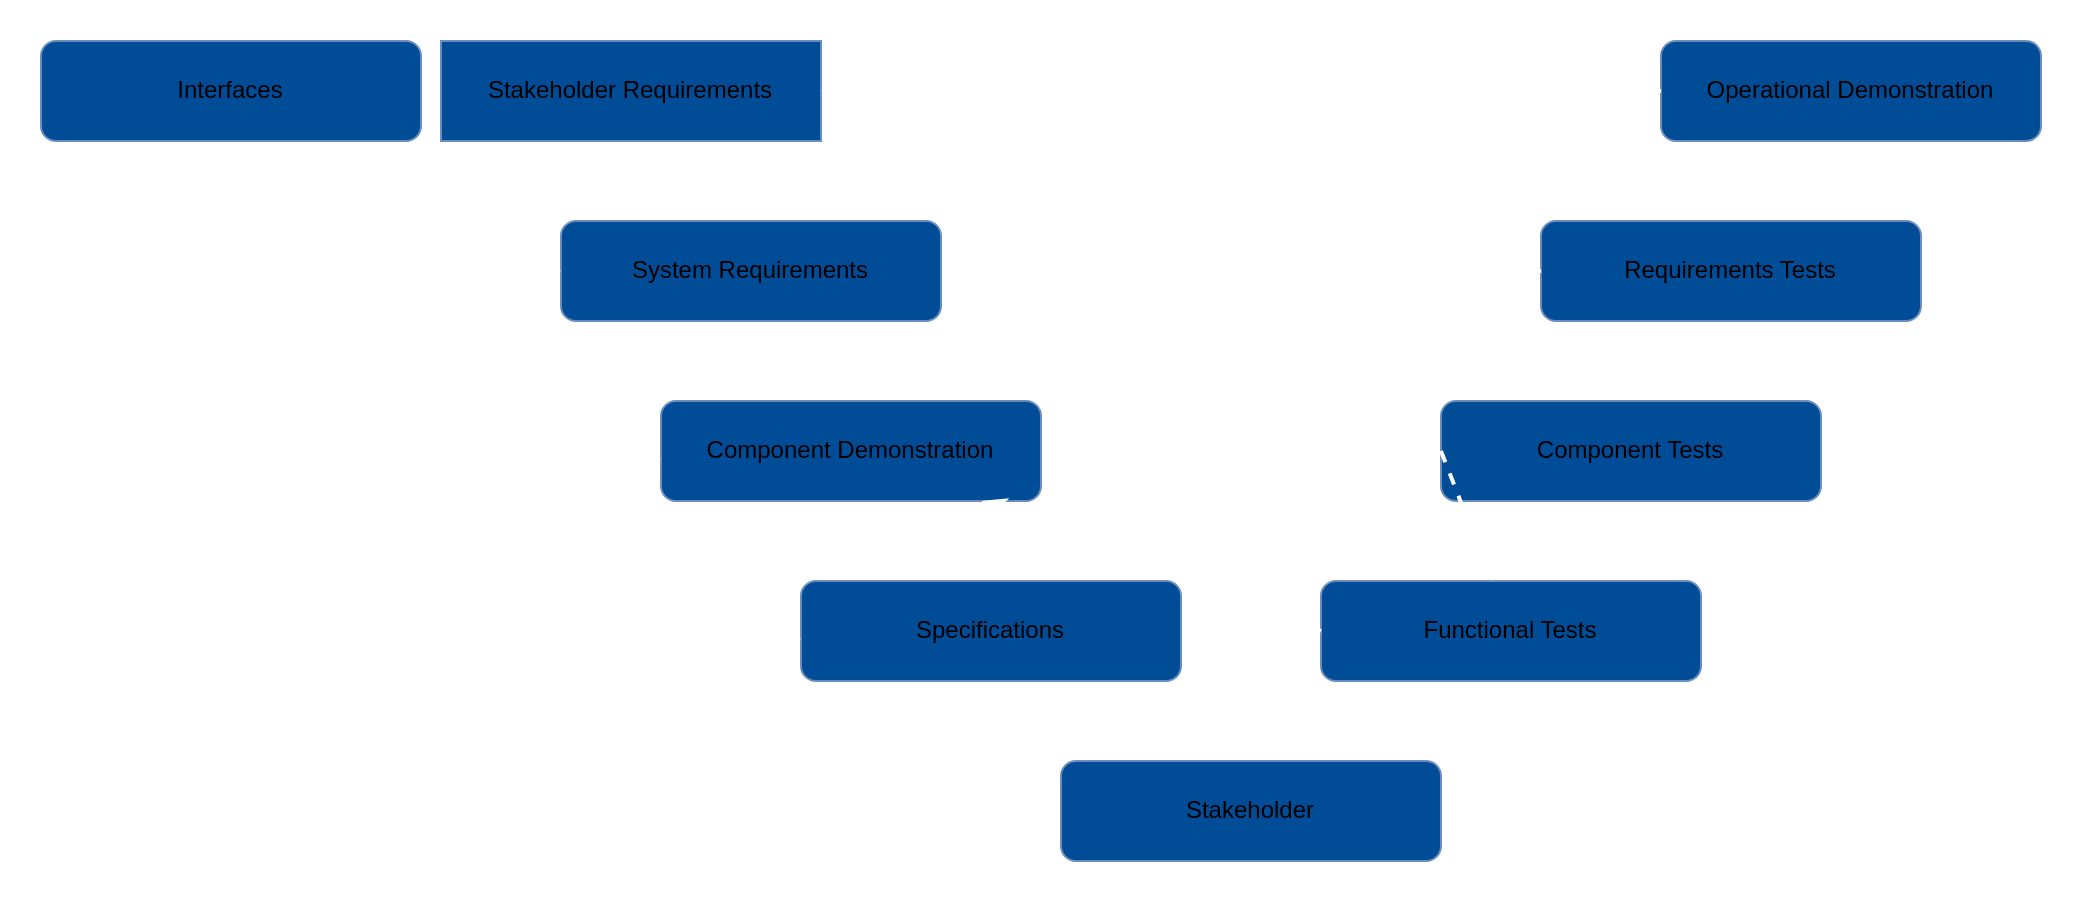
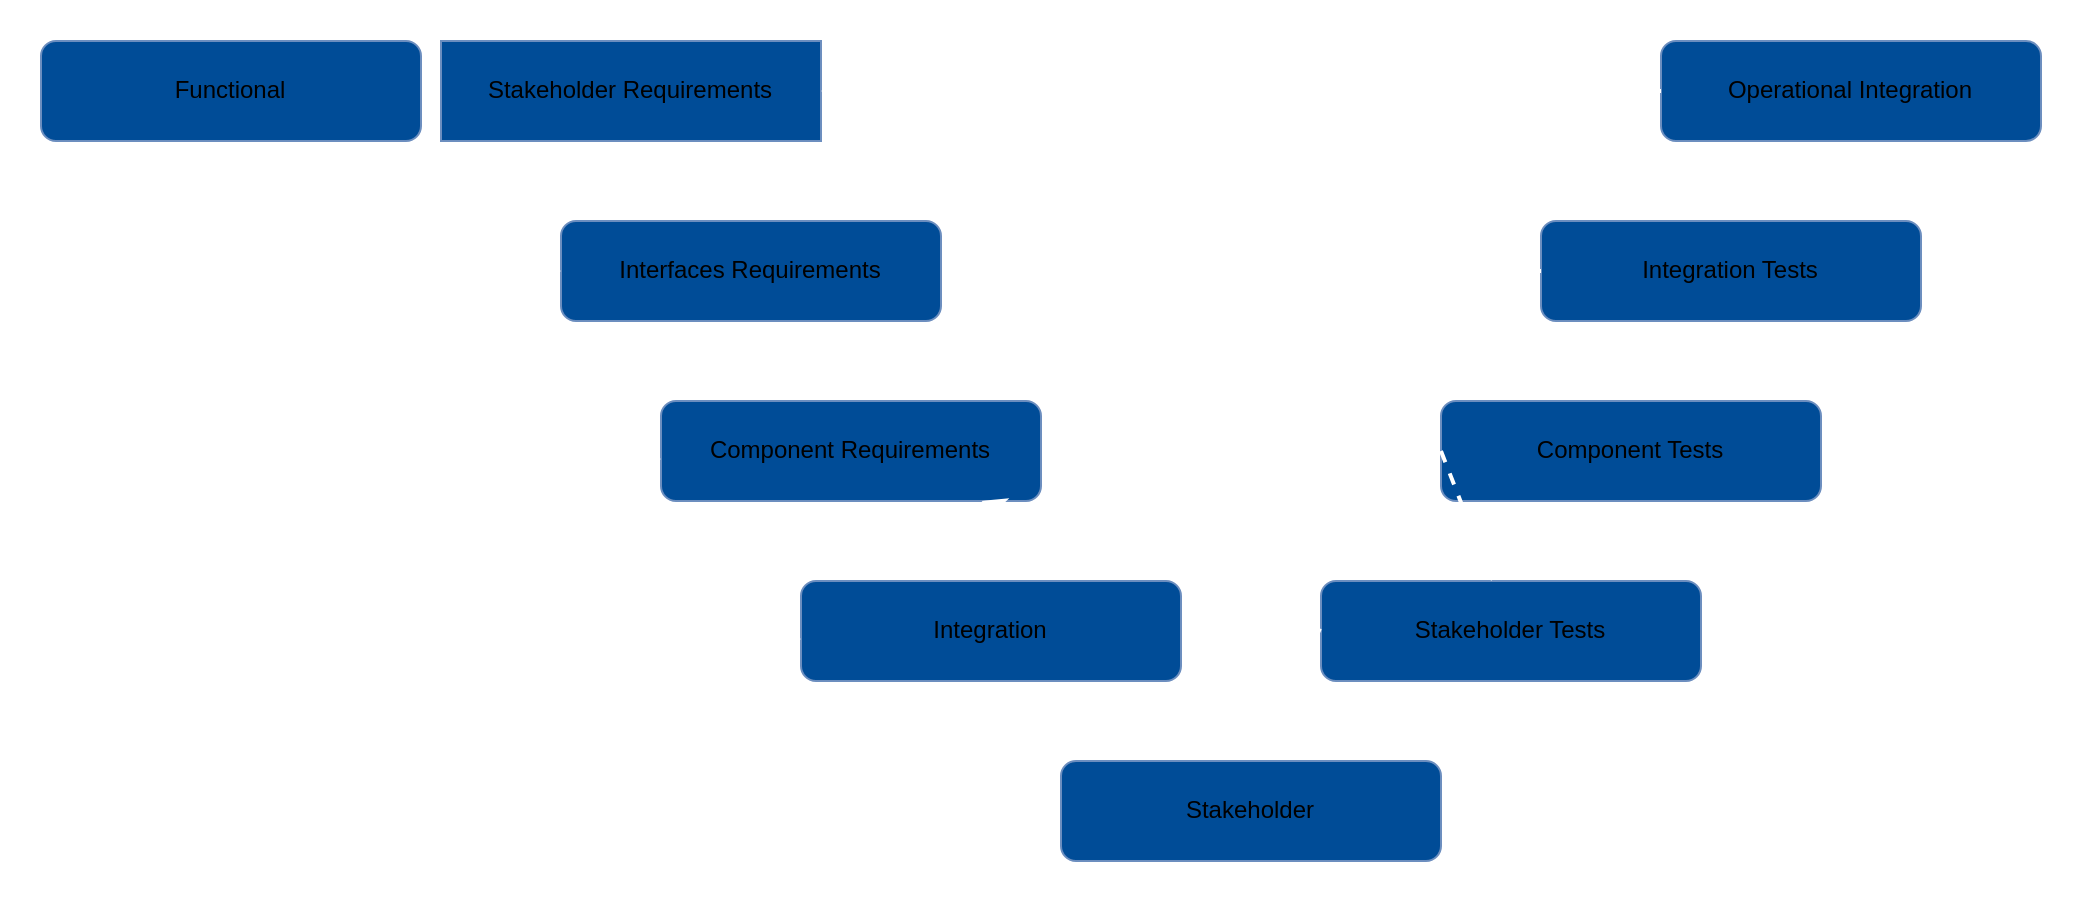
node "Interfaces": label "Interfaces" -> "Functional"
node "Operational Demonstration": label "Operational Demonstration" -> "Operational Integration"
node "System Requirements": label "System Requirements" -> "Interfaces Requirements"
node "Requirements Tests": label "Requirements Tests" -> "Integration Tests"
node "Component Demonstration": label "Component Demonstration" -> "Component Requirements"
node "Specifications": label "Specifications" -> "Integration"
node "Functional Tests": label "Functional Tests" -> "Stakeholder Tests"
